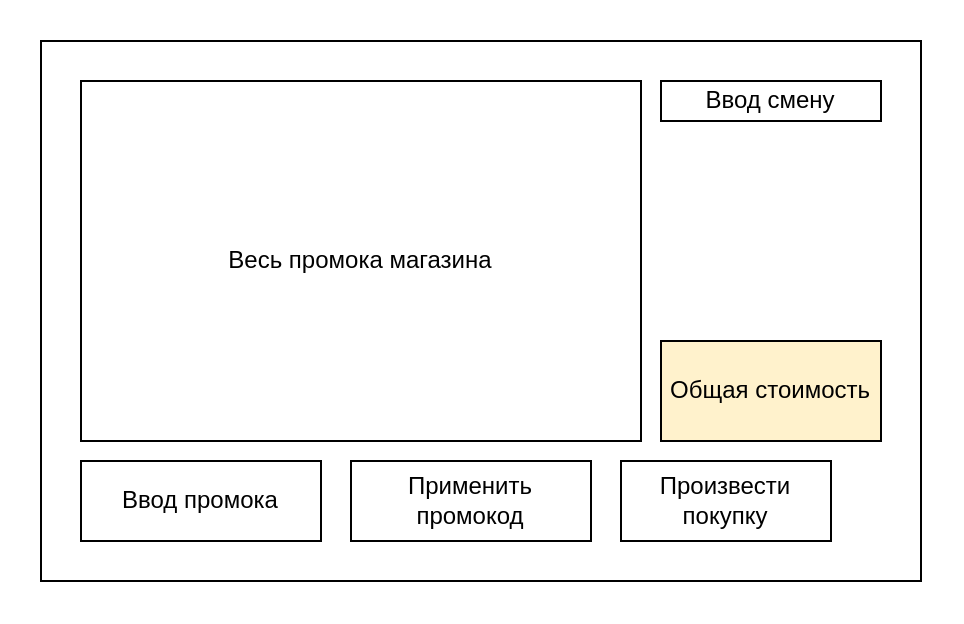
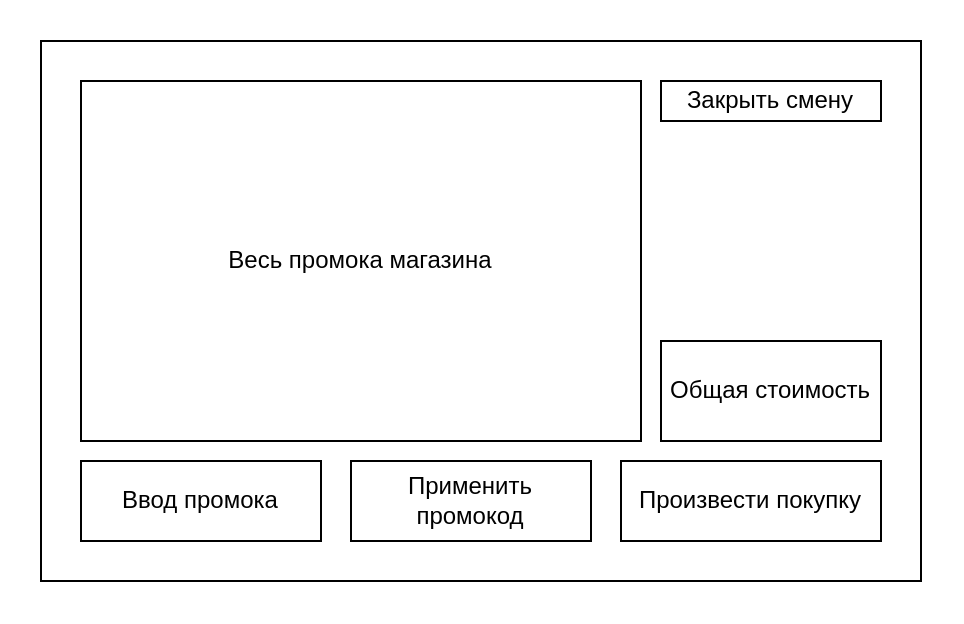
node "Ввод смену": label "Ввод смену" -> "Закрыть смену"
node "Общая стоимость": fillcolor #fff2cc -> #ffffff
node "Произвести покупку": size 210x80 -> 260x80
